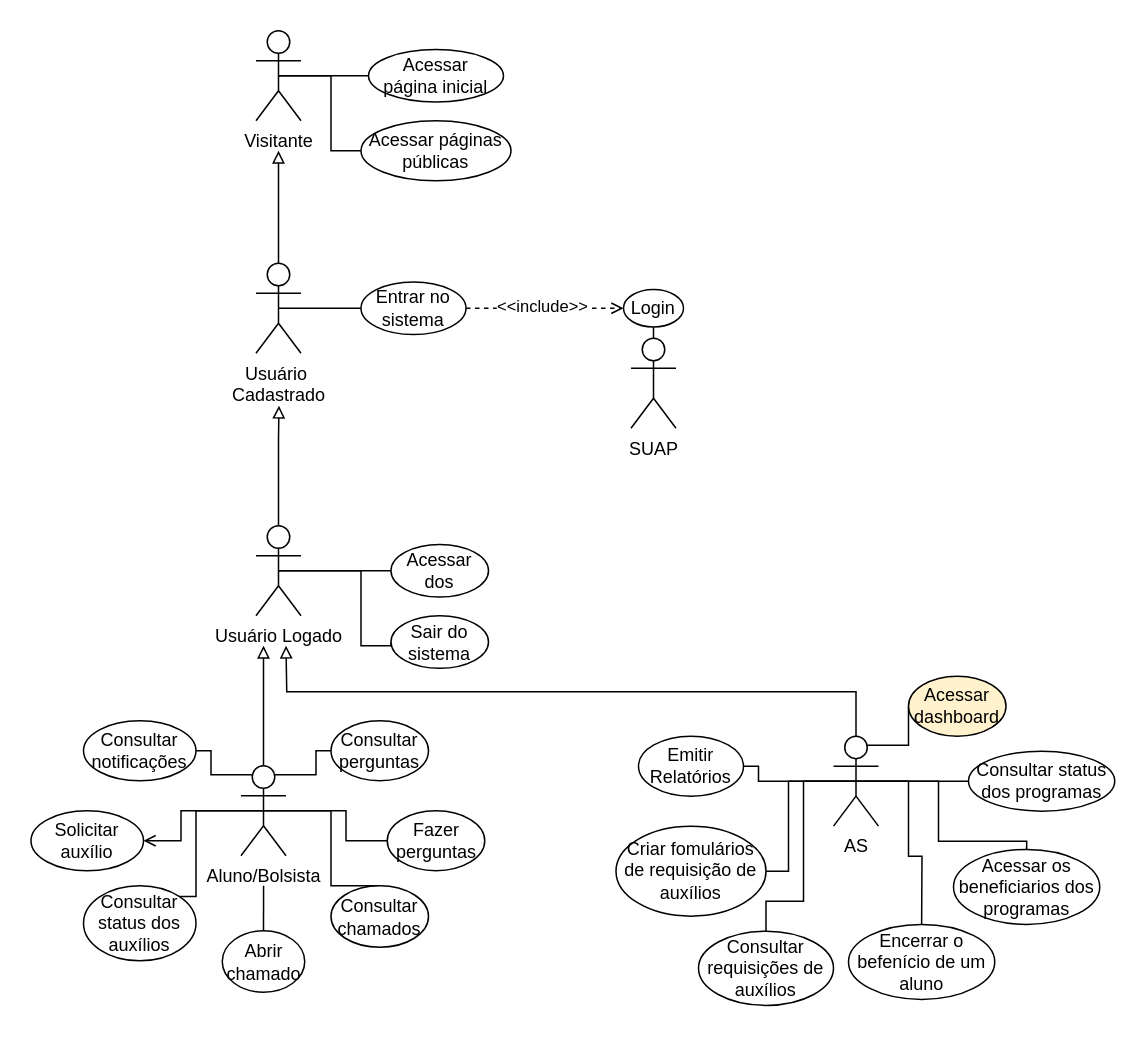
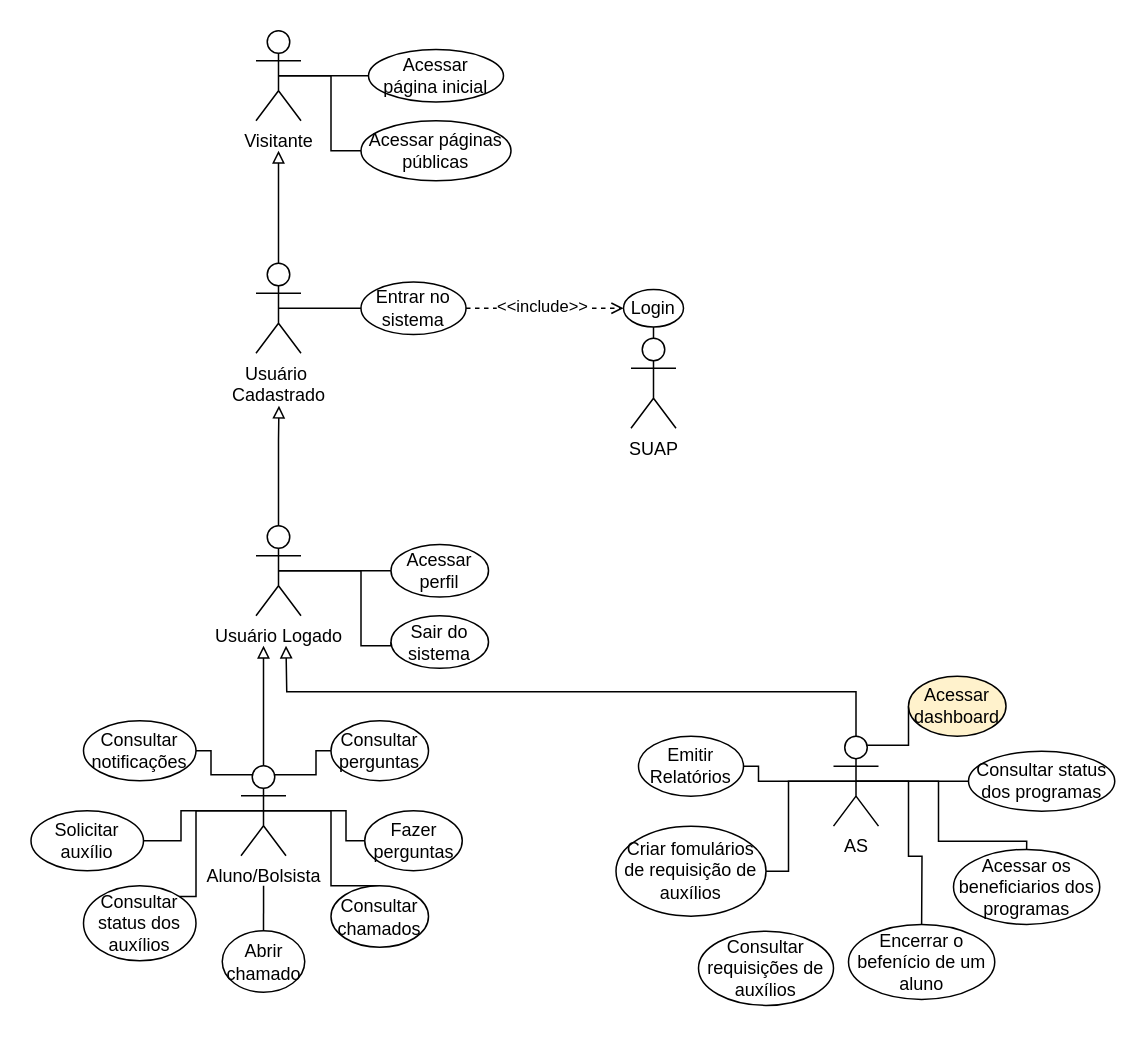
node "Acessar dos": label "Acessar dos" -> "Acessar perfil"
edge "Aluno/Bolsista" -> "Solicitar auxílio": arrowhead open -> none
node "Fazer perguntas": moved (436, 841) -> (413, 841)
edge "AS" -- "Consultar requisições de auxílios": removed
